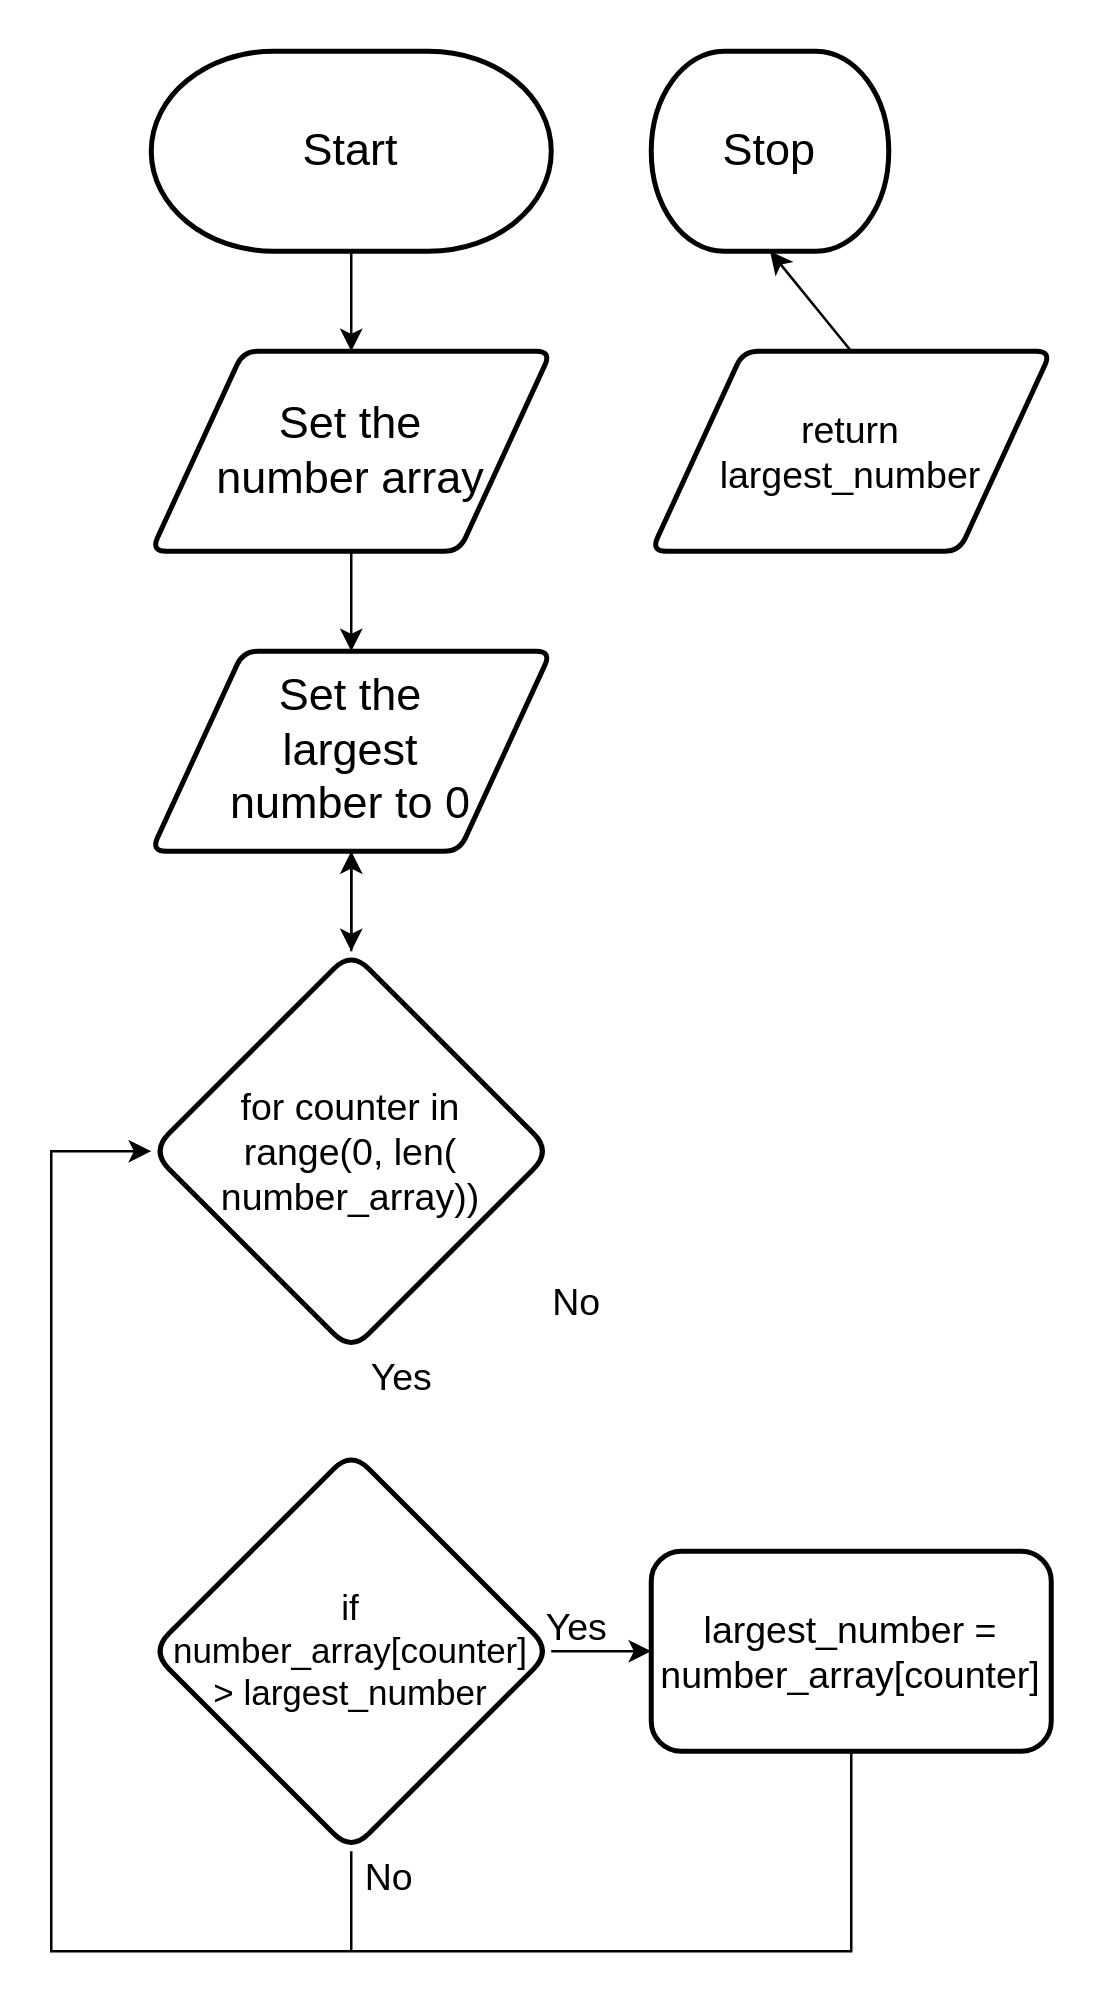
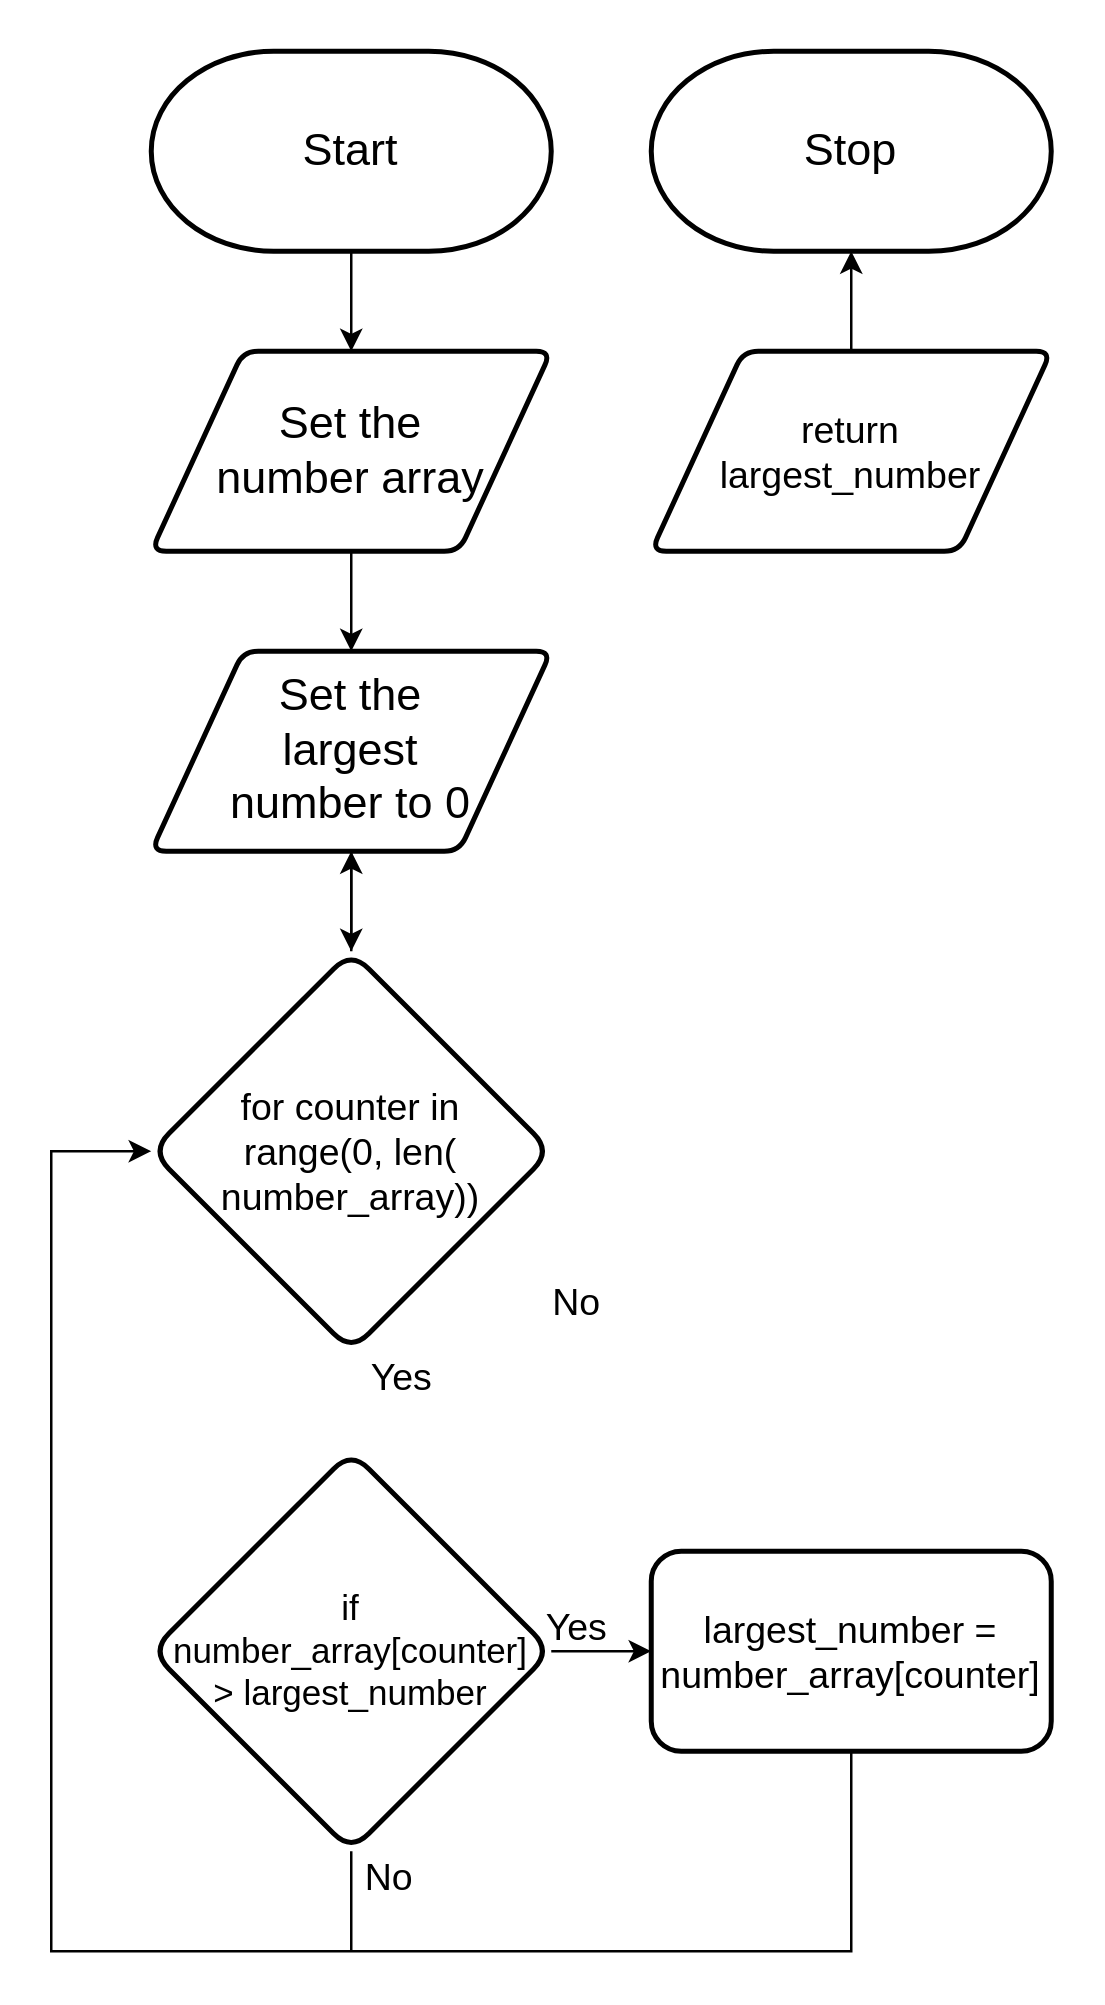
node "Stop": size 238x200 -> 400x200
